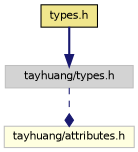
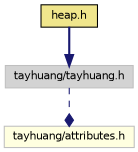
node "types.h": label "types.h" -> "heap.h"
node "tayhuang/types.h": label "tayhuang/types.h" -> "tayhuang/tayhuang.h"
